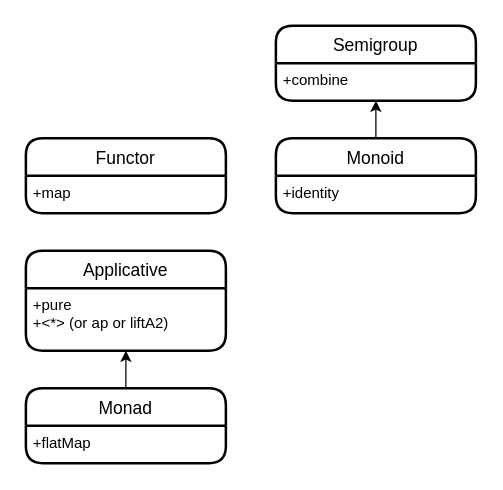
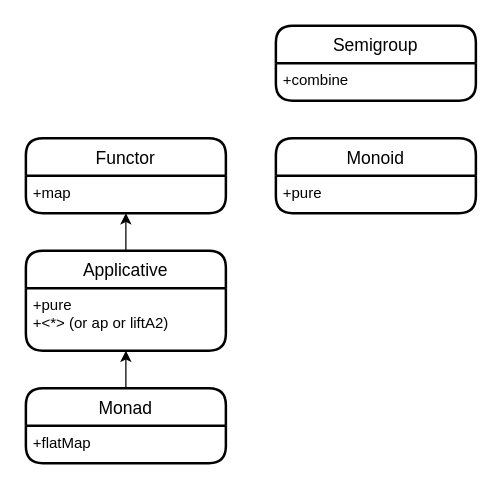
edge "Monoid" -> "+combine": removed
node "+identity": label "+identity" -> "+pure"
edge "Applicative" -> "+map": added
